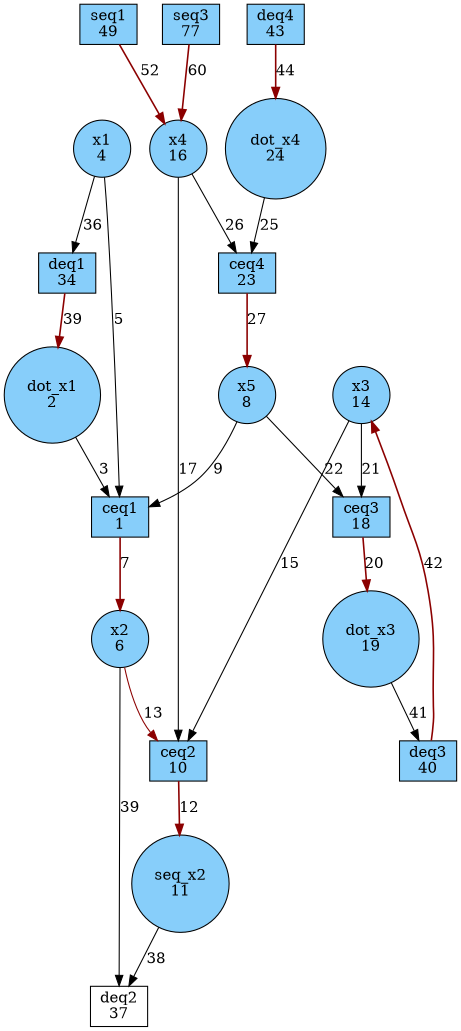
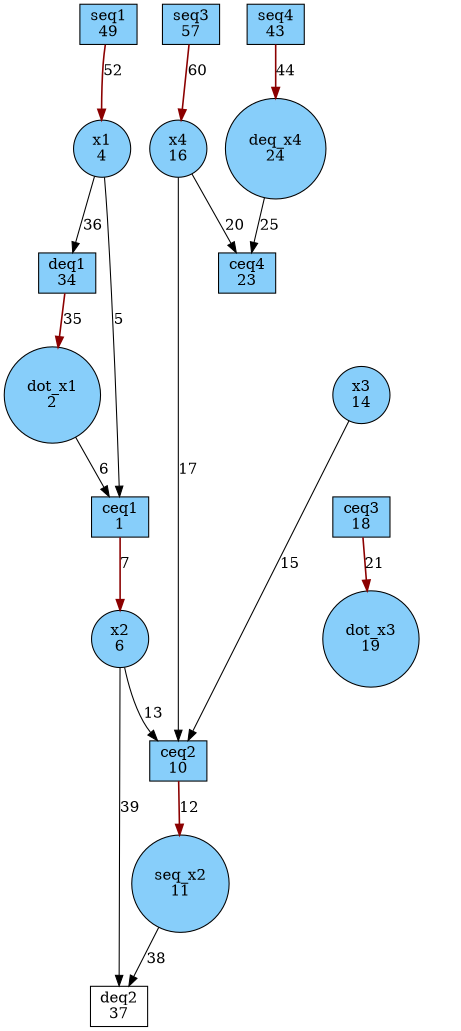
node "seq3 77": label "seq3 77" -> "seq3 57"
node "deq4 43": label "deq4 43" -> "seq4 43"
edge "seq1 49" -> "x4 16": now "seq1 49" -> "x1 4"
node "dot_x4 24": label "dot_x4 24" -> "deq_x4 24"
edge "x4 16" -> "ceq4 23": label "26" -> "20"
edge "deq1 34" -> "dot_x1 2": label "39" -> "35"
node "x5 8": removed
edge "x3 14" -> "ceq3 18": removed, label "21"
edge "dot_x1 2" -> "ceq1 1": label "3" -> "6"
edge "ceq3 18" -> "dot_x3 19": label "20" -> "21"
edge "x2 6" -> "ceq2 10": color red4 -> black
node "deq3 40": removed
